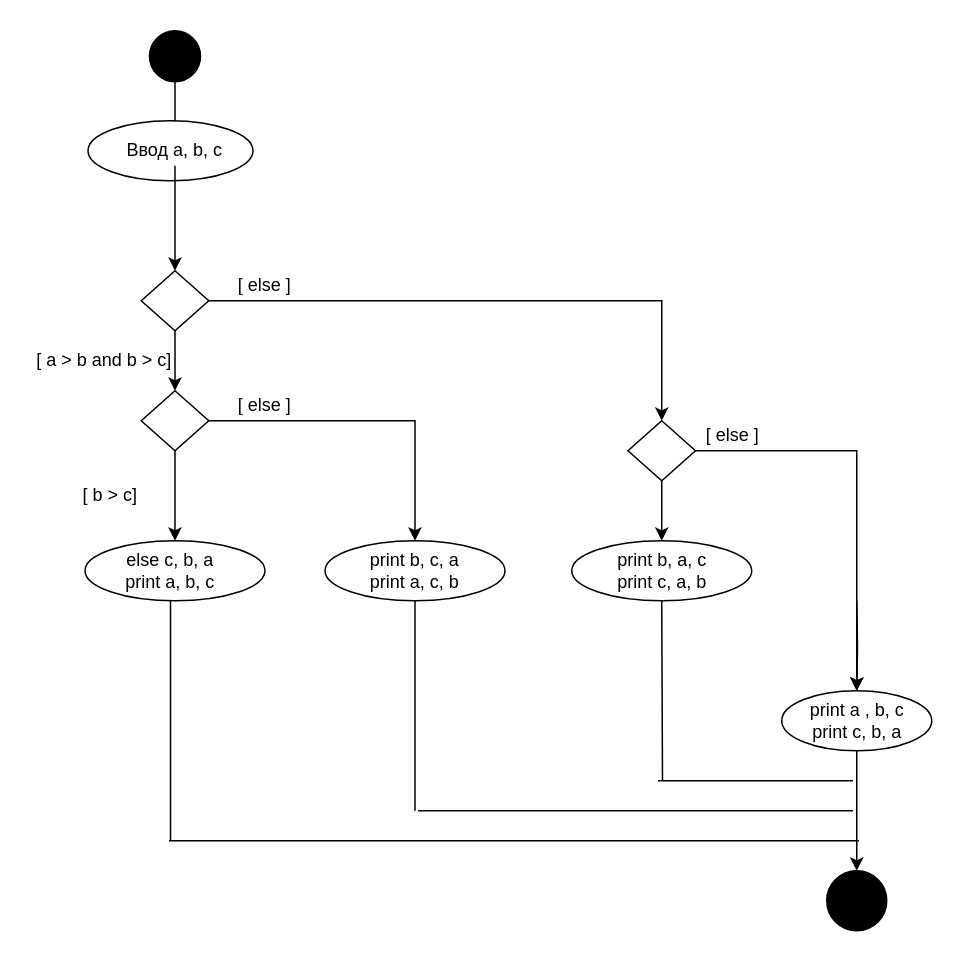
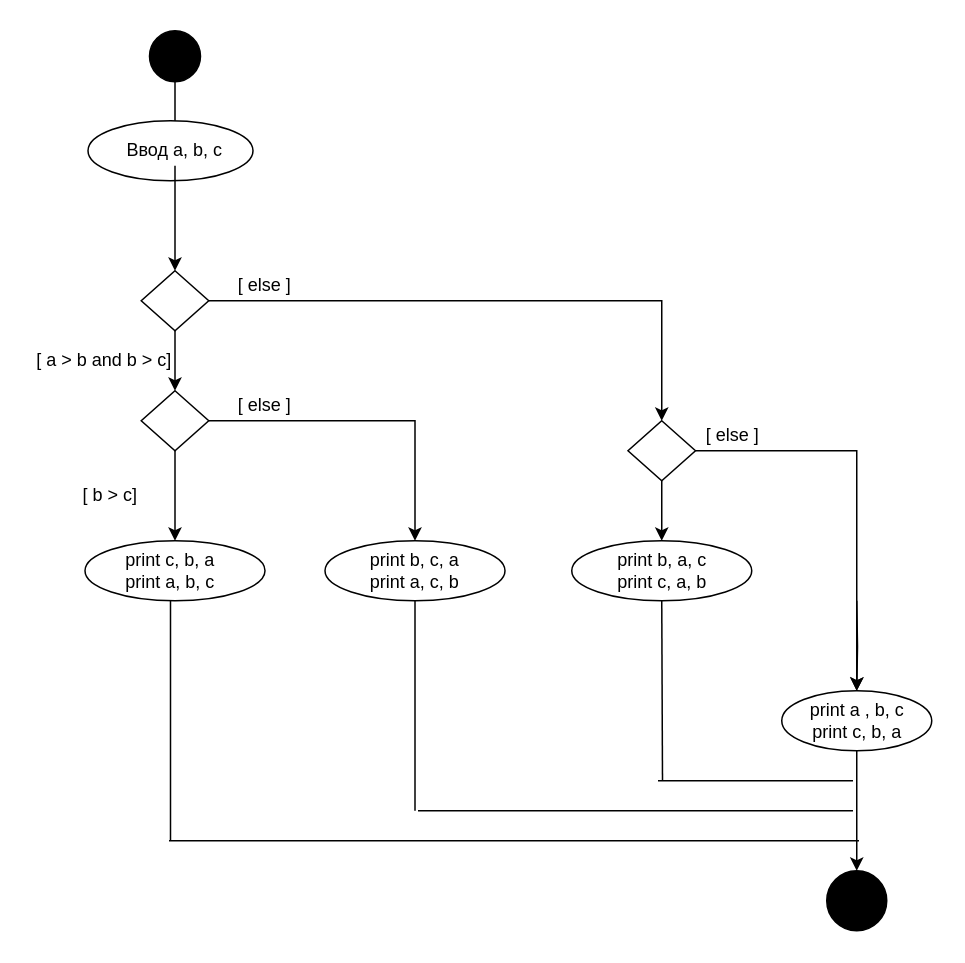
node "else c, b, a print a, b, c": label "else c, b, a print a, b, c" -> "print c, b, a print a, b, c"
